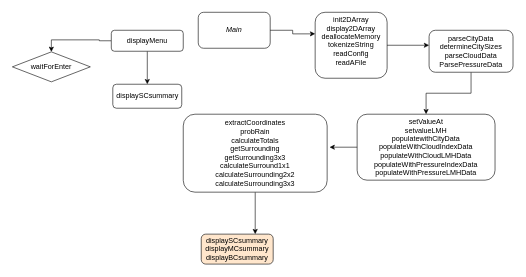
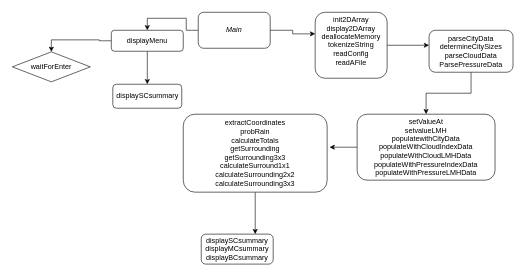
edge "Main" -> "displayMenu": added
node "displaySCsummary displayMCsummary displayBCsummary": fillcolor #ffe6cc -> #ffffff
